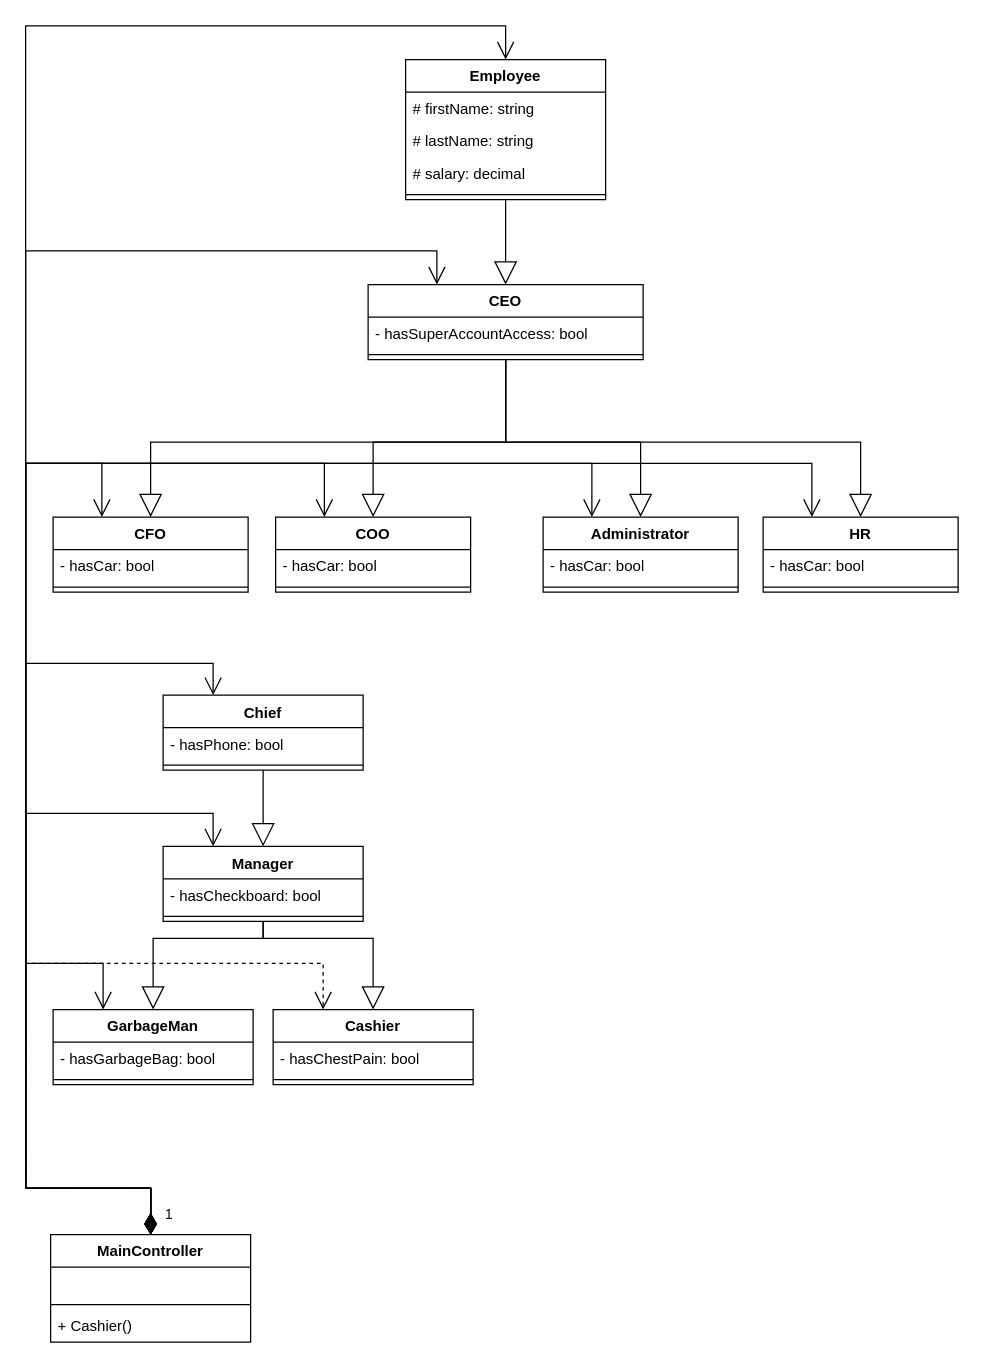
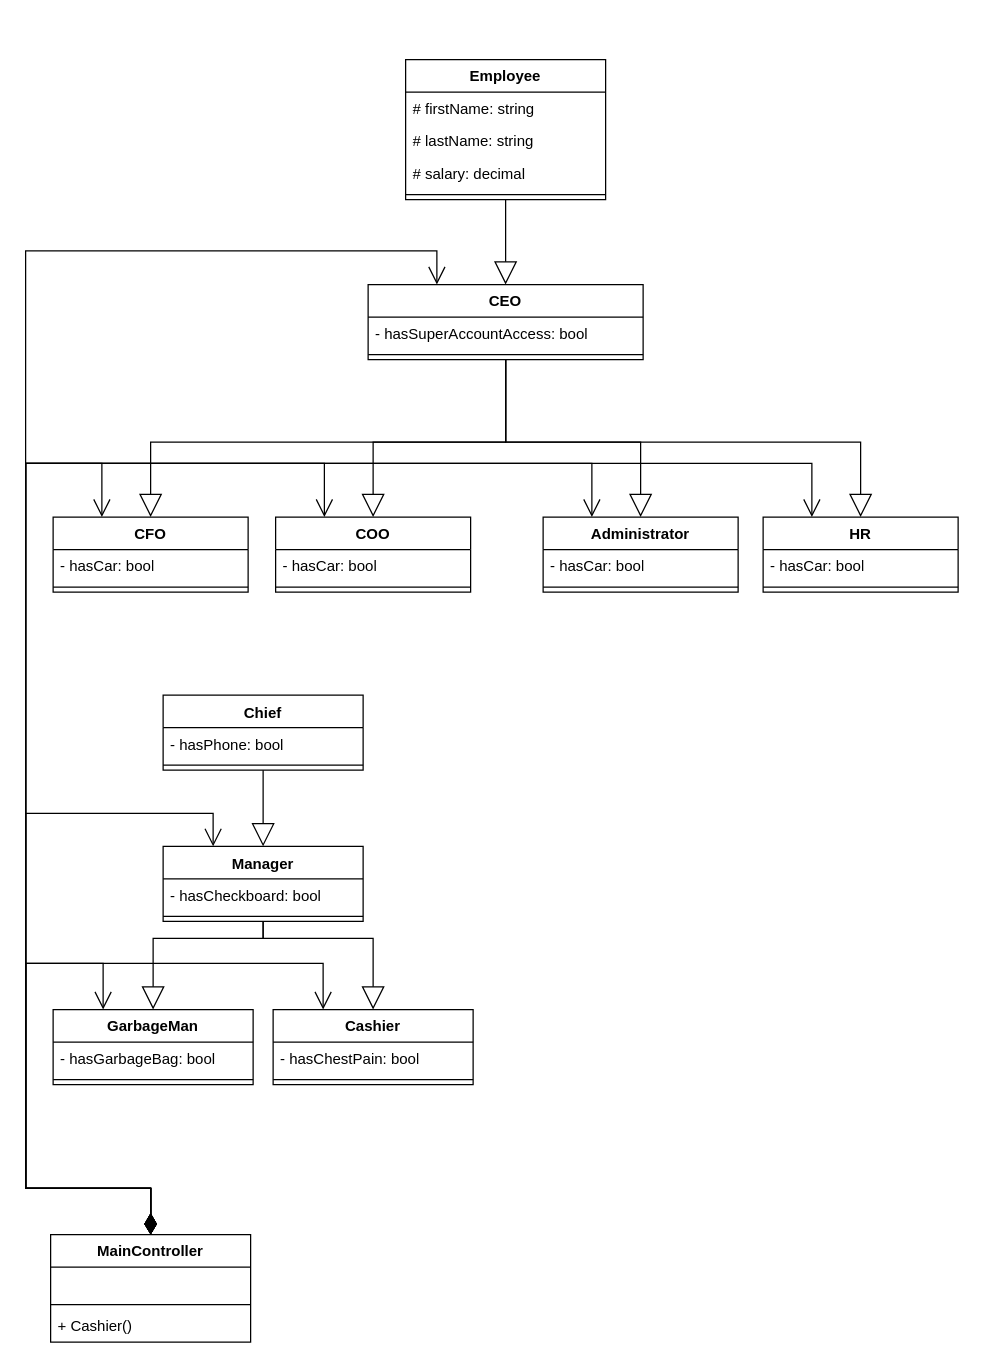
edge "Employee" -- "MainController": removed, label "1"
edge "Chief" -- "MainController": removed
edge "Cashier" -- "MainController": style dashed -> solid
